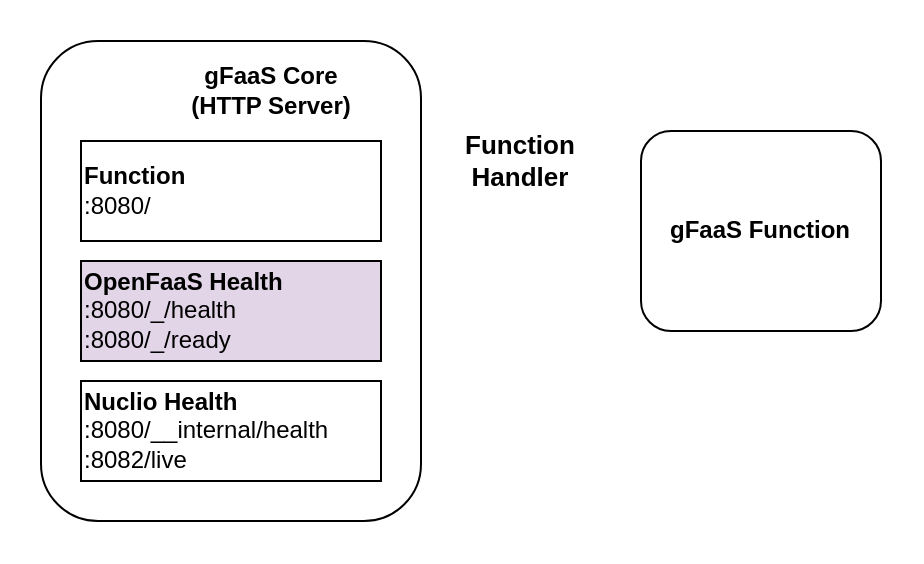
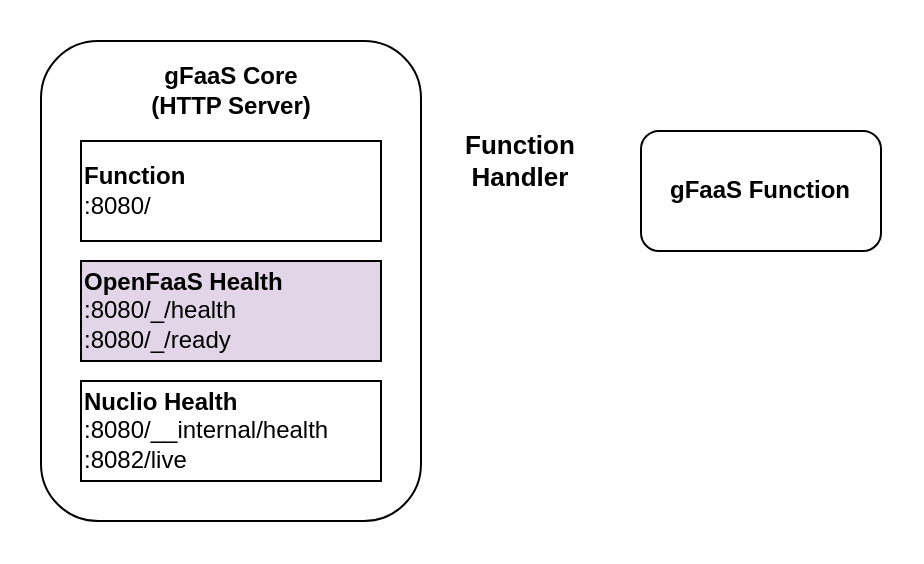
node "gFaaS Core (HTTP Server)": moved (271, 91) -> (231, 91)
node "gFaaS Function": size 240x200 -> 240x120
